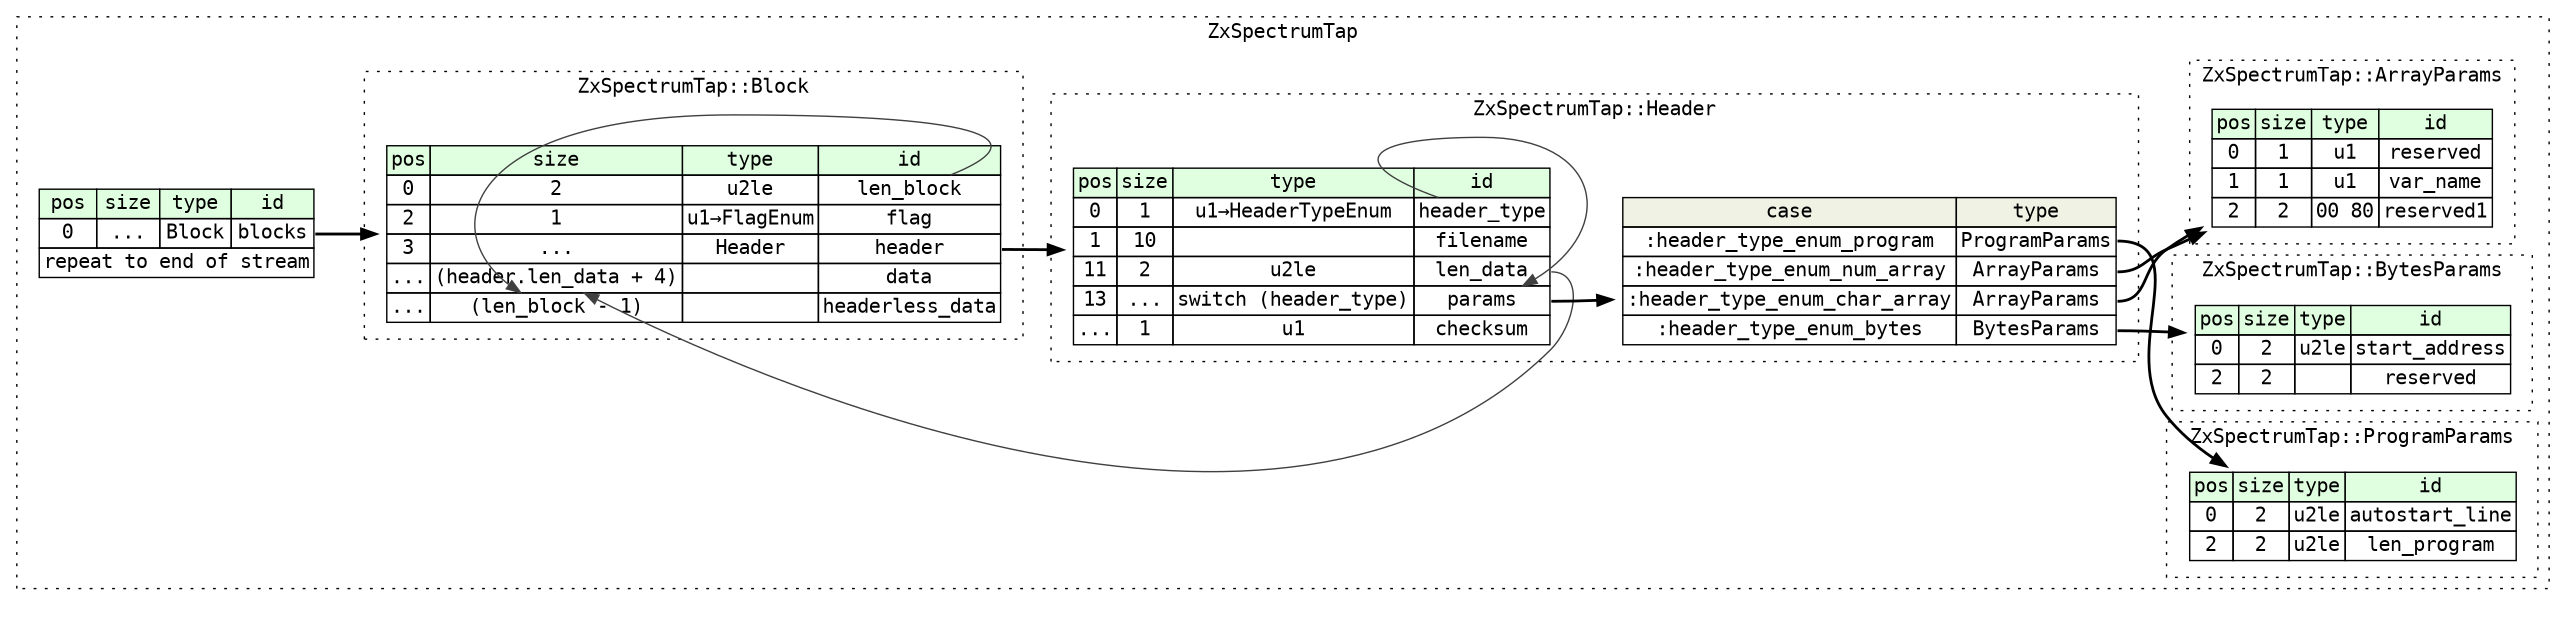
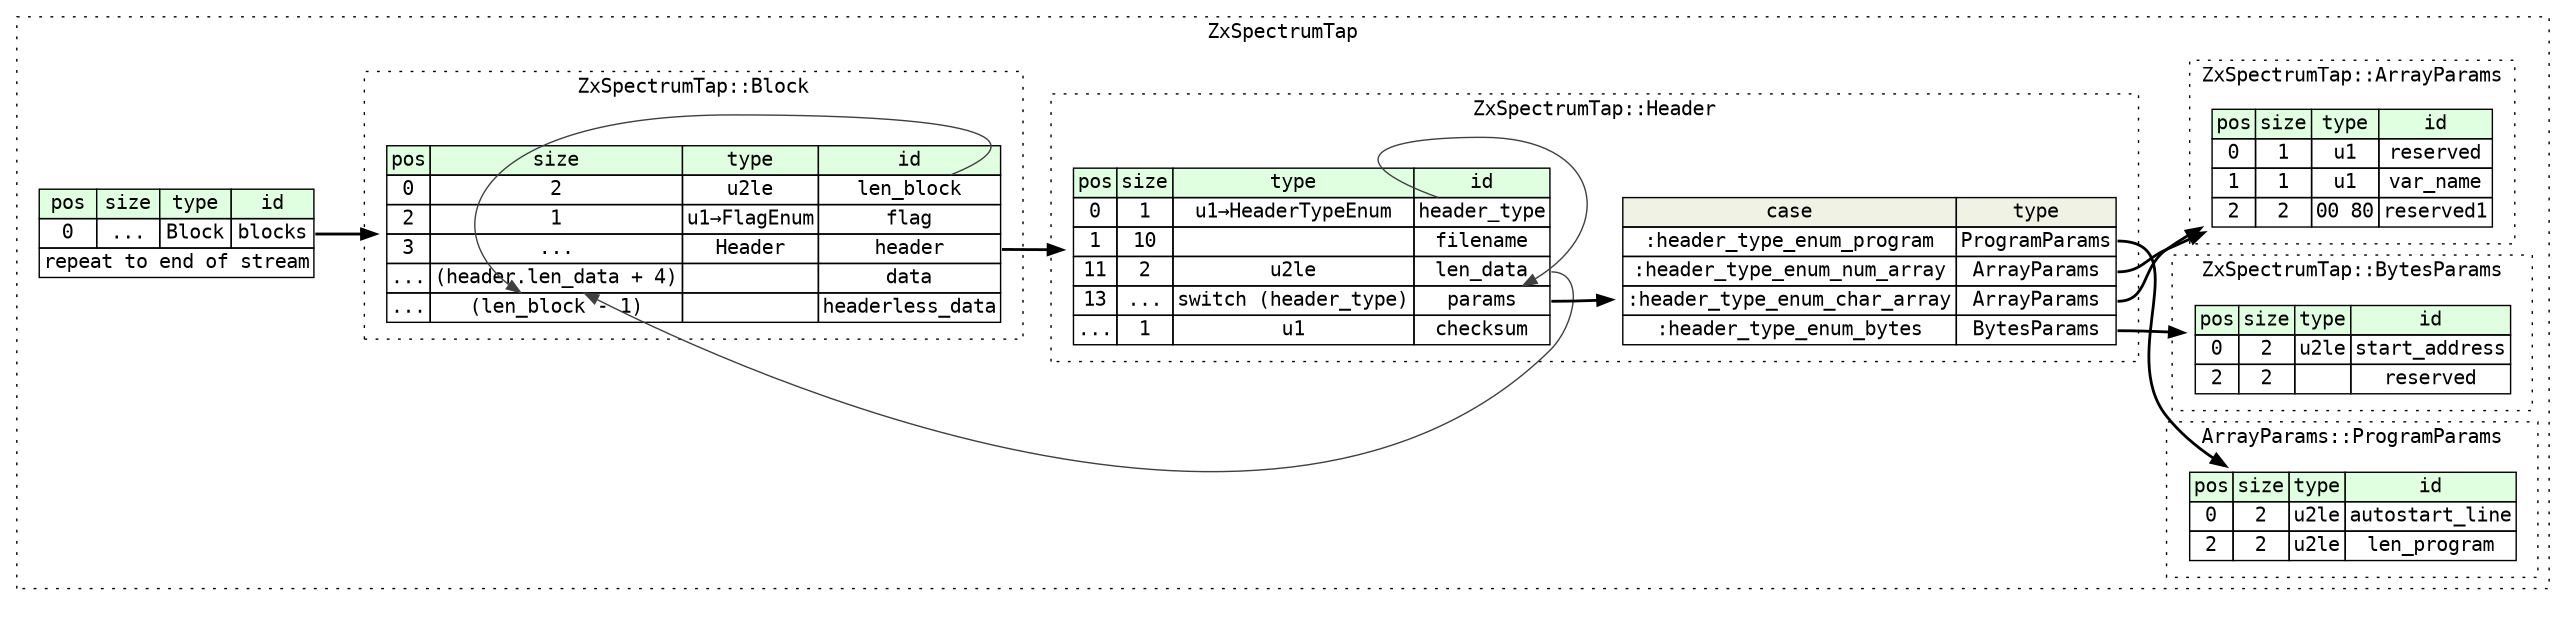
cluster "ZxSpectrumTap::ProgramParams": label "ZxSpectrumTap::ProgramParams" -> "ArrayParams::ProgramParams"
